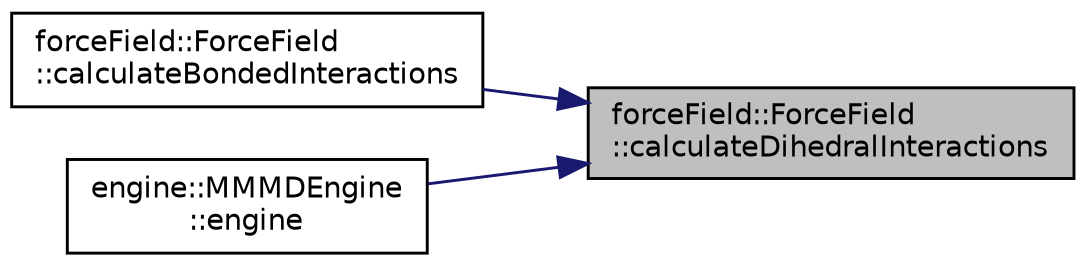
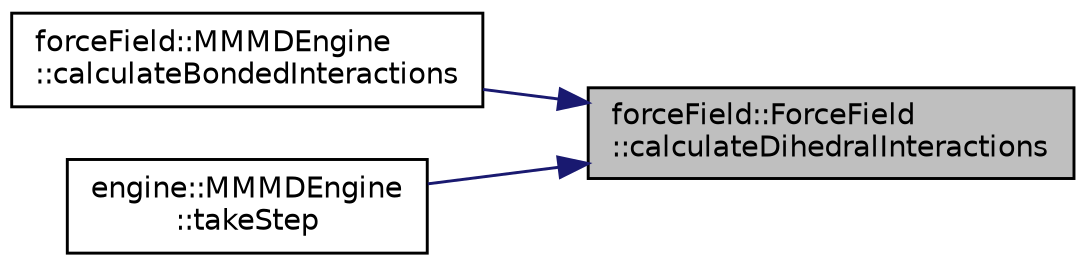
node "forceField::ForceField ::calculateBondedInteractions": label "forceField::ForceField ::calculateBondedInteractions" -> "forceField::MMMDEngine ::calculateBondedInteractions"
node "engine::MMMDEngine ::engine": label "engine::MMMDEngine ::engine" -> "engine::MMMDEngine ::takeStep"
